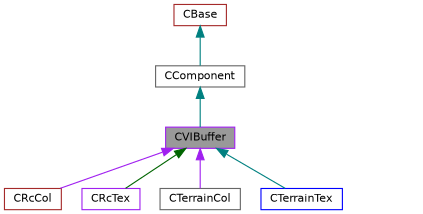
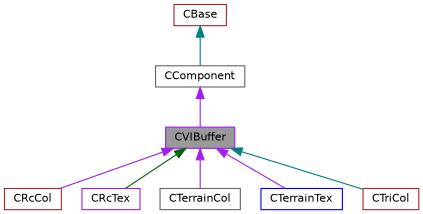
edge "CVIBuffer" -> "CComponent": color teal -> purple
edge "CTerrainTex" -> "CVIBuffer": color teal -> purple
node "CTriCol": added
